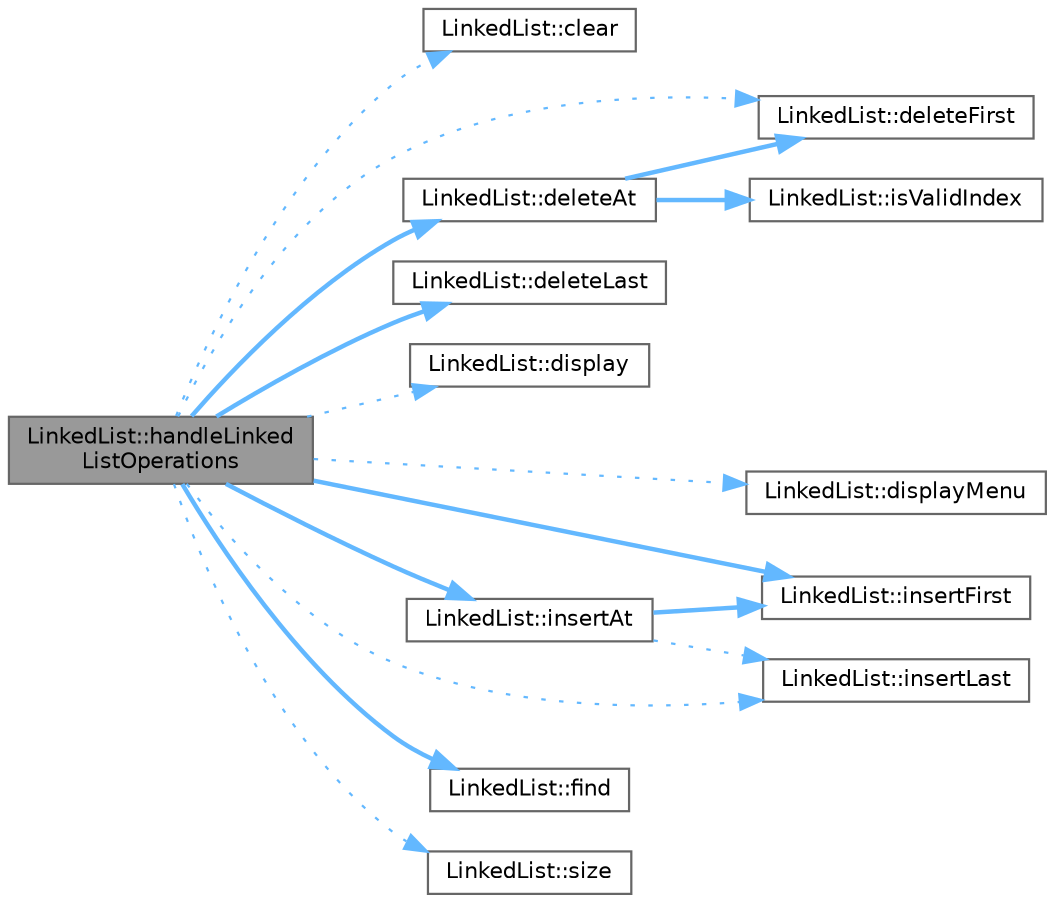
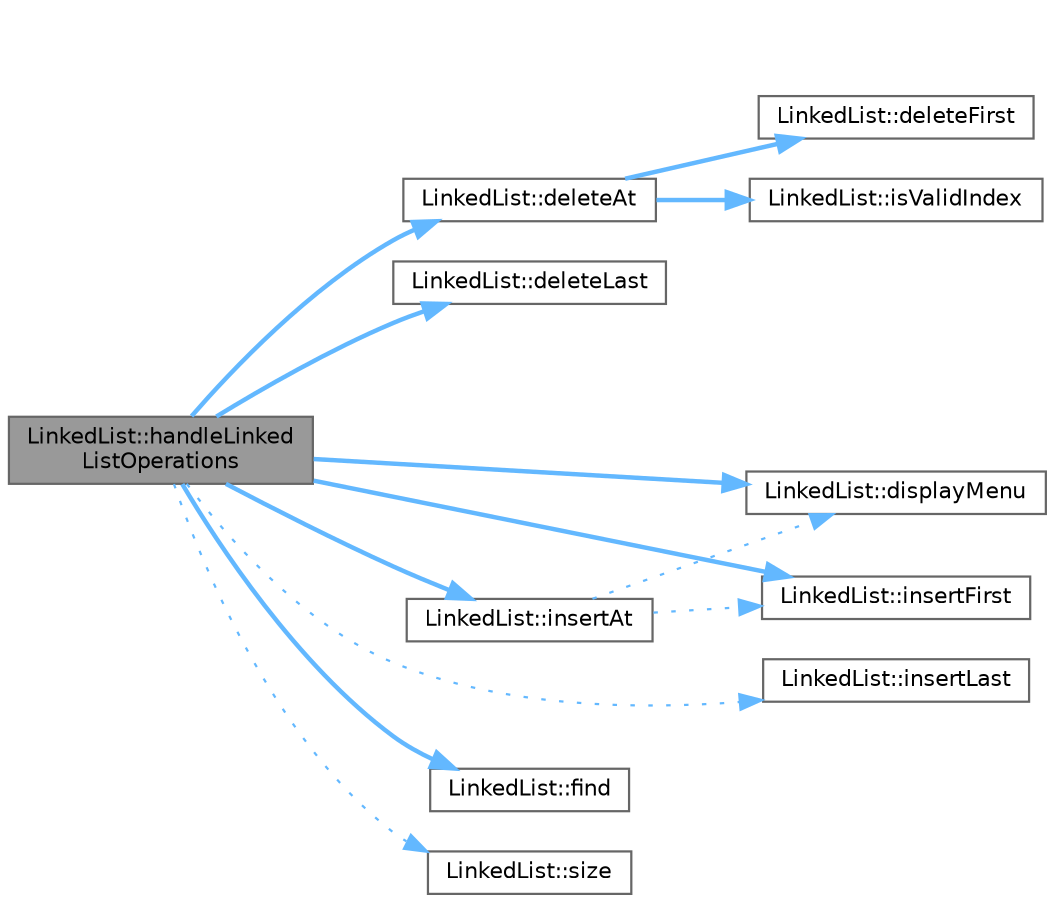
node "LinkedList::clear": removed
edge "LinkedList::handleLinked ListOperations" -> "LinkedList::deleteFirst": removed
node "LinkedList::display": removed
edge "LinkedList::handleLinked ListOperations" -> "LinkedList::displayMenu": style dotted -> bold
edge "LinkedList::insertAt" -> "LinkedList::insertFirst": style bold -> dotted
edge "LinkedList::insertAt" -> "LinkedList::insertLast": now "LinkedList::insertAt" -> "LinkedList::displayMenu"
